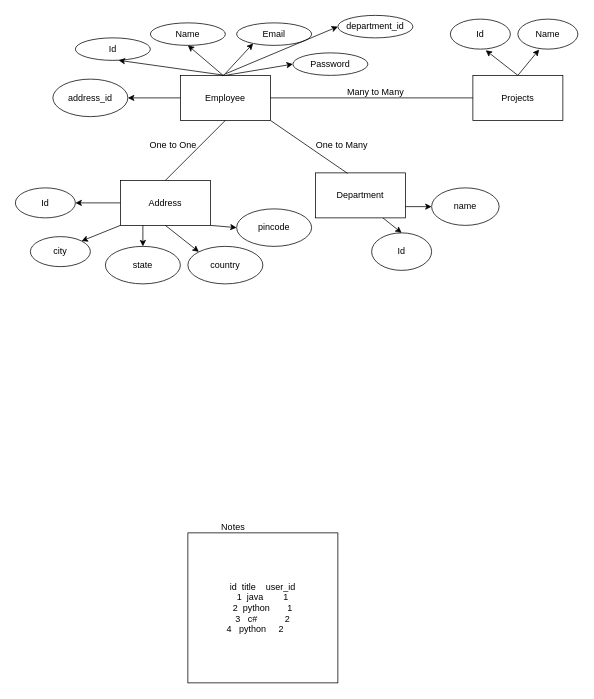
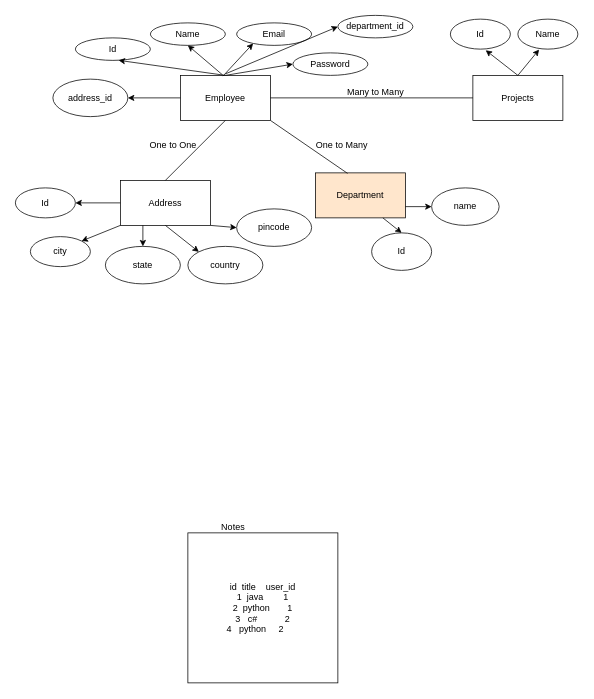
node "Department": fillcolor #ffffff -> #ffe6cc
